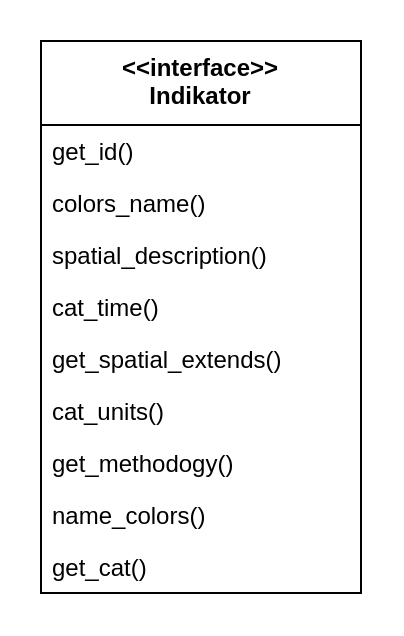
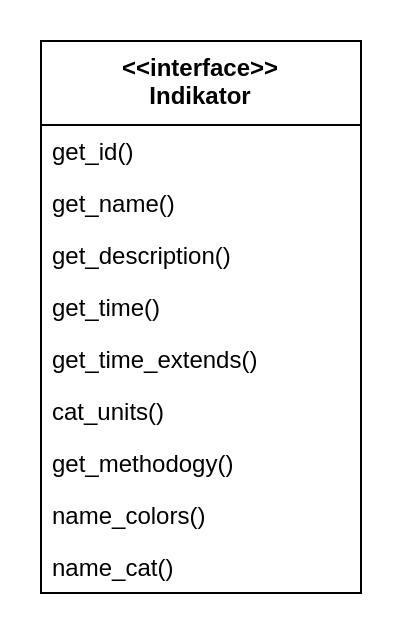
node "colors_name()": label "colors_name()" -> "get_name()"
node "spatial_description()": label "spatial_description()" -> "get_description()"
node "cat_time()": label "cat_time()" -> "get_time()"
node "get_spatial_extends()": label "get_spatial_extends()" -> "get_time_extends()"
node "get_cat()": label "get_cat()" -> "name_cat()"
